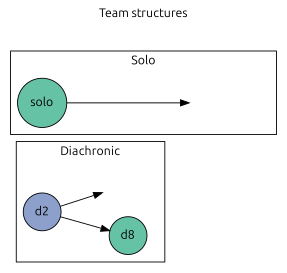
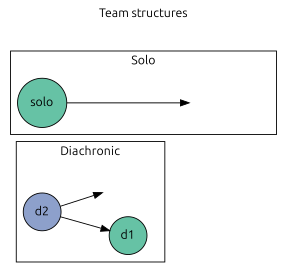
node "d8": label "d8" -> "d1"
